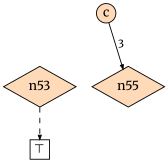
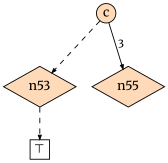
edge "c" -> "n53": added
